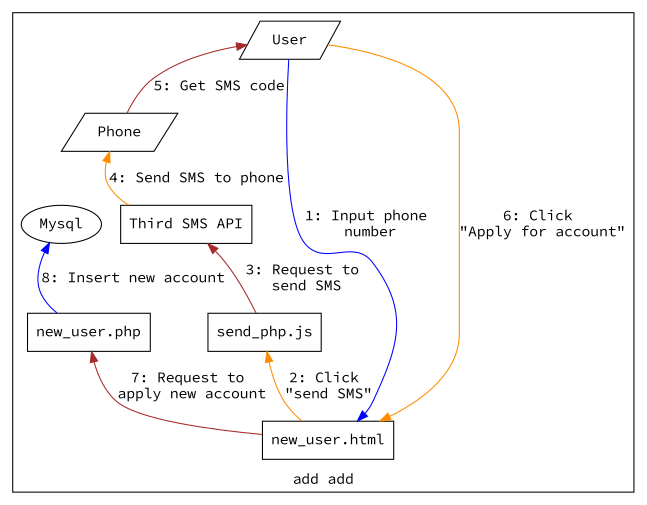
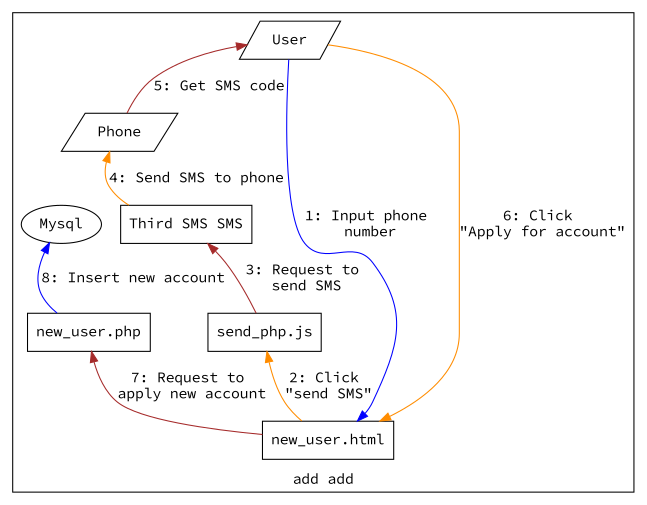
node "Third SMS API": label "Third SMS API" -> "Third SMS SMS"
